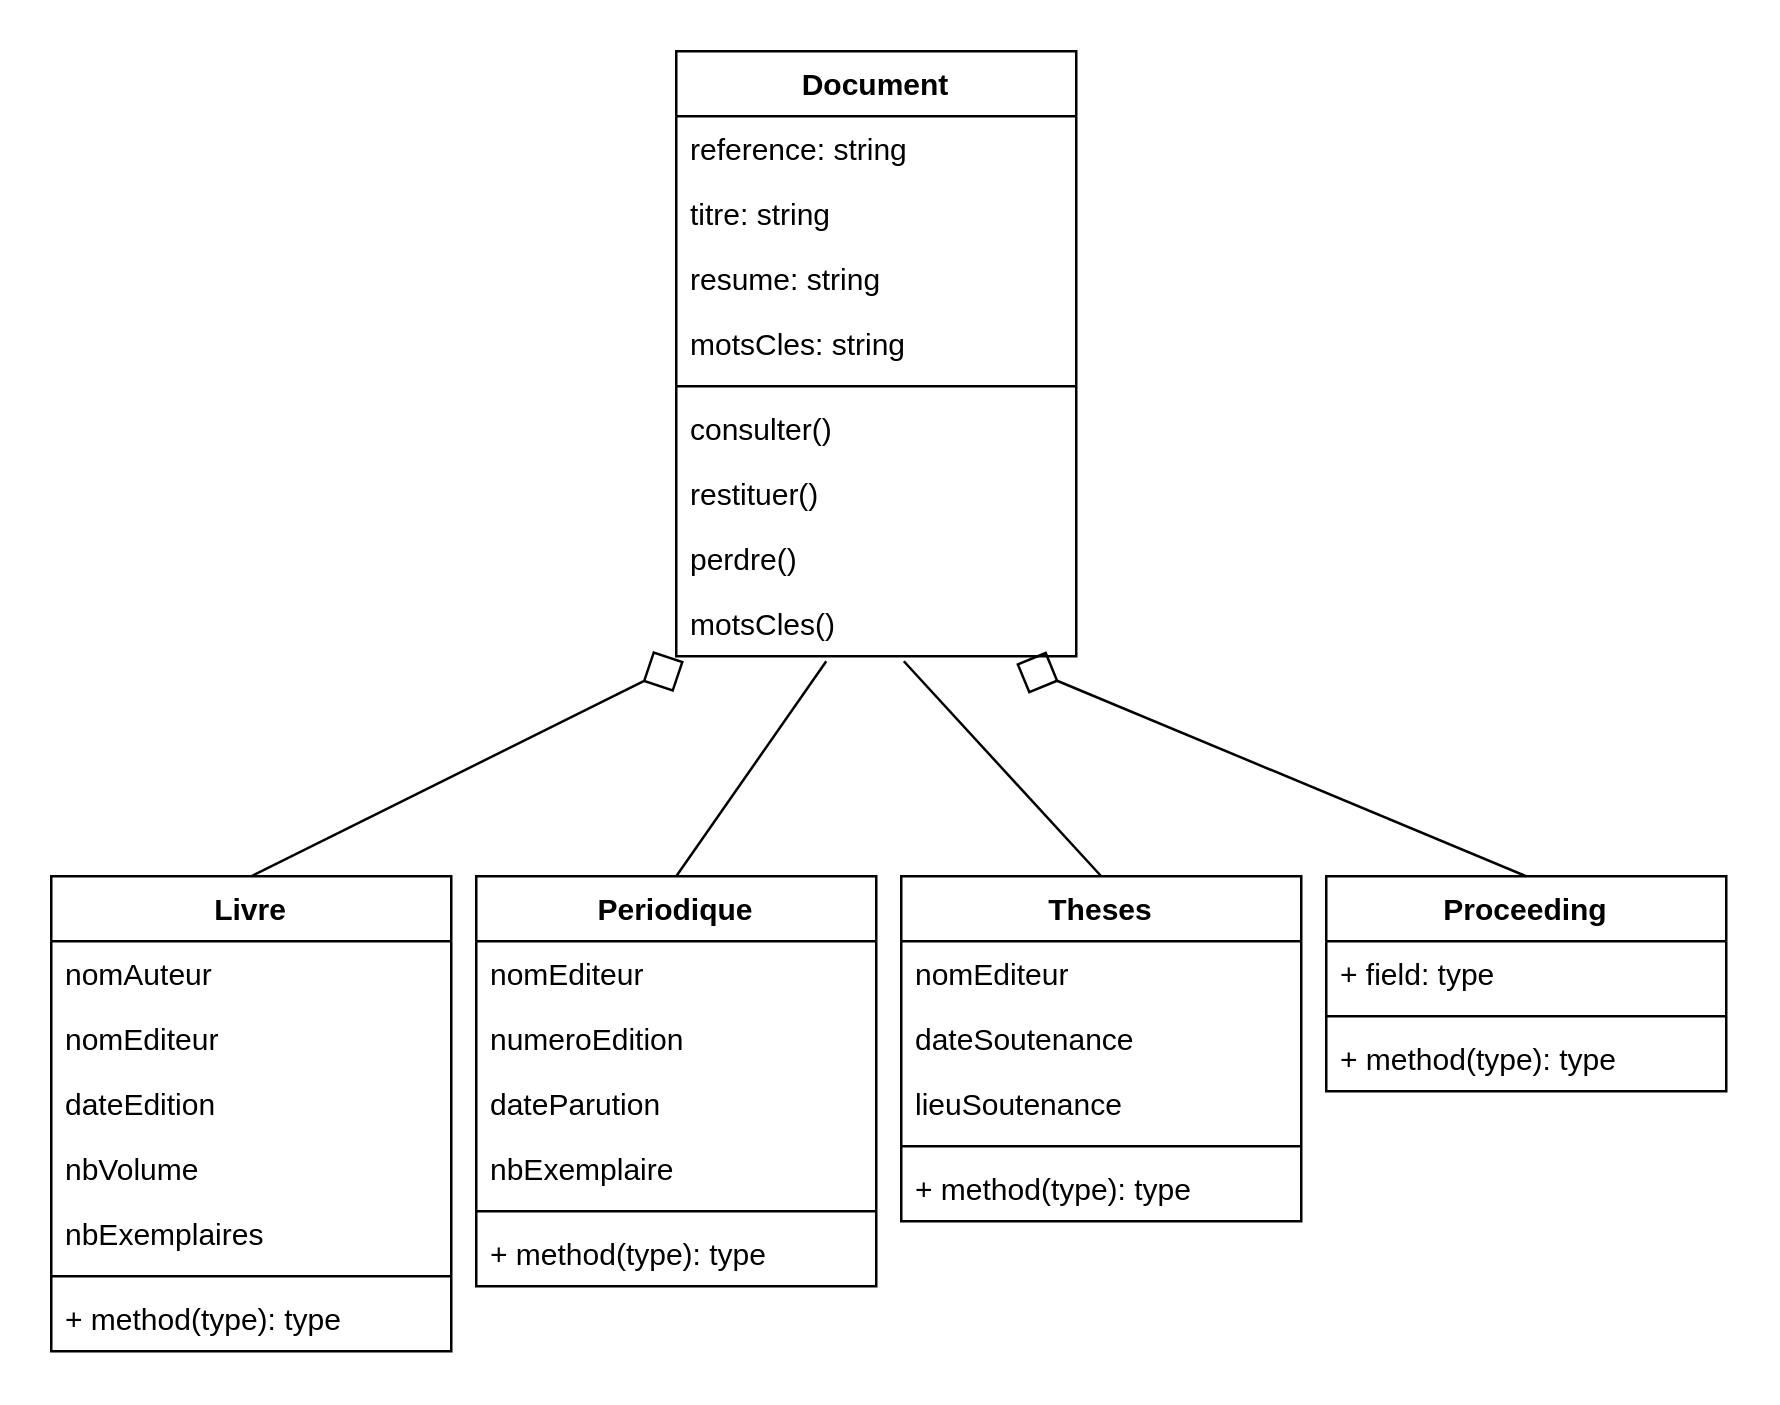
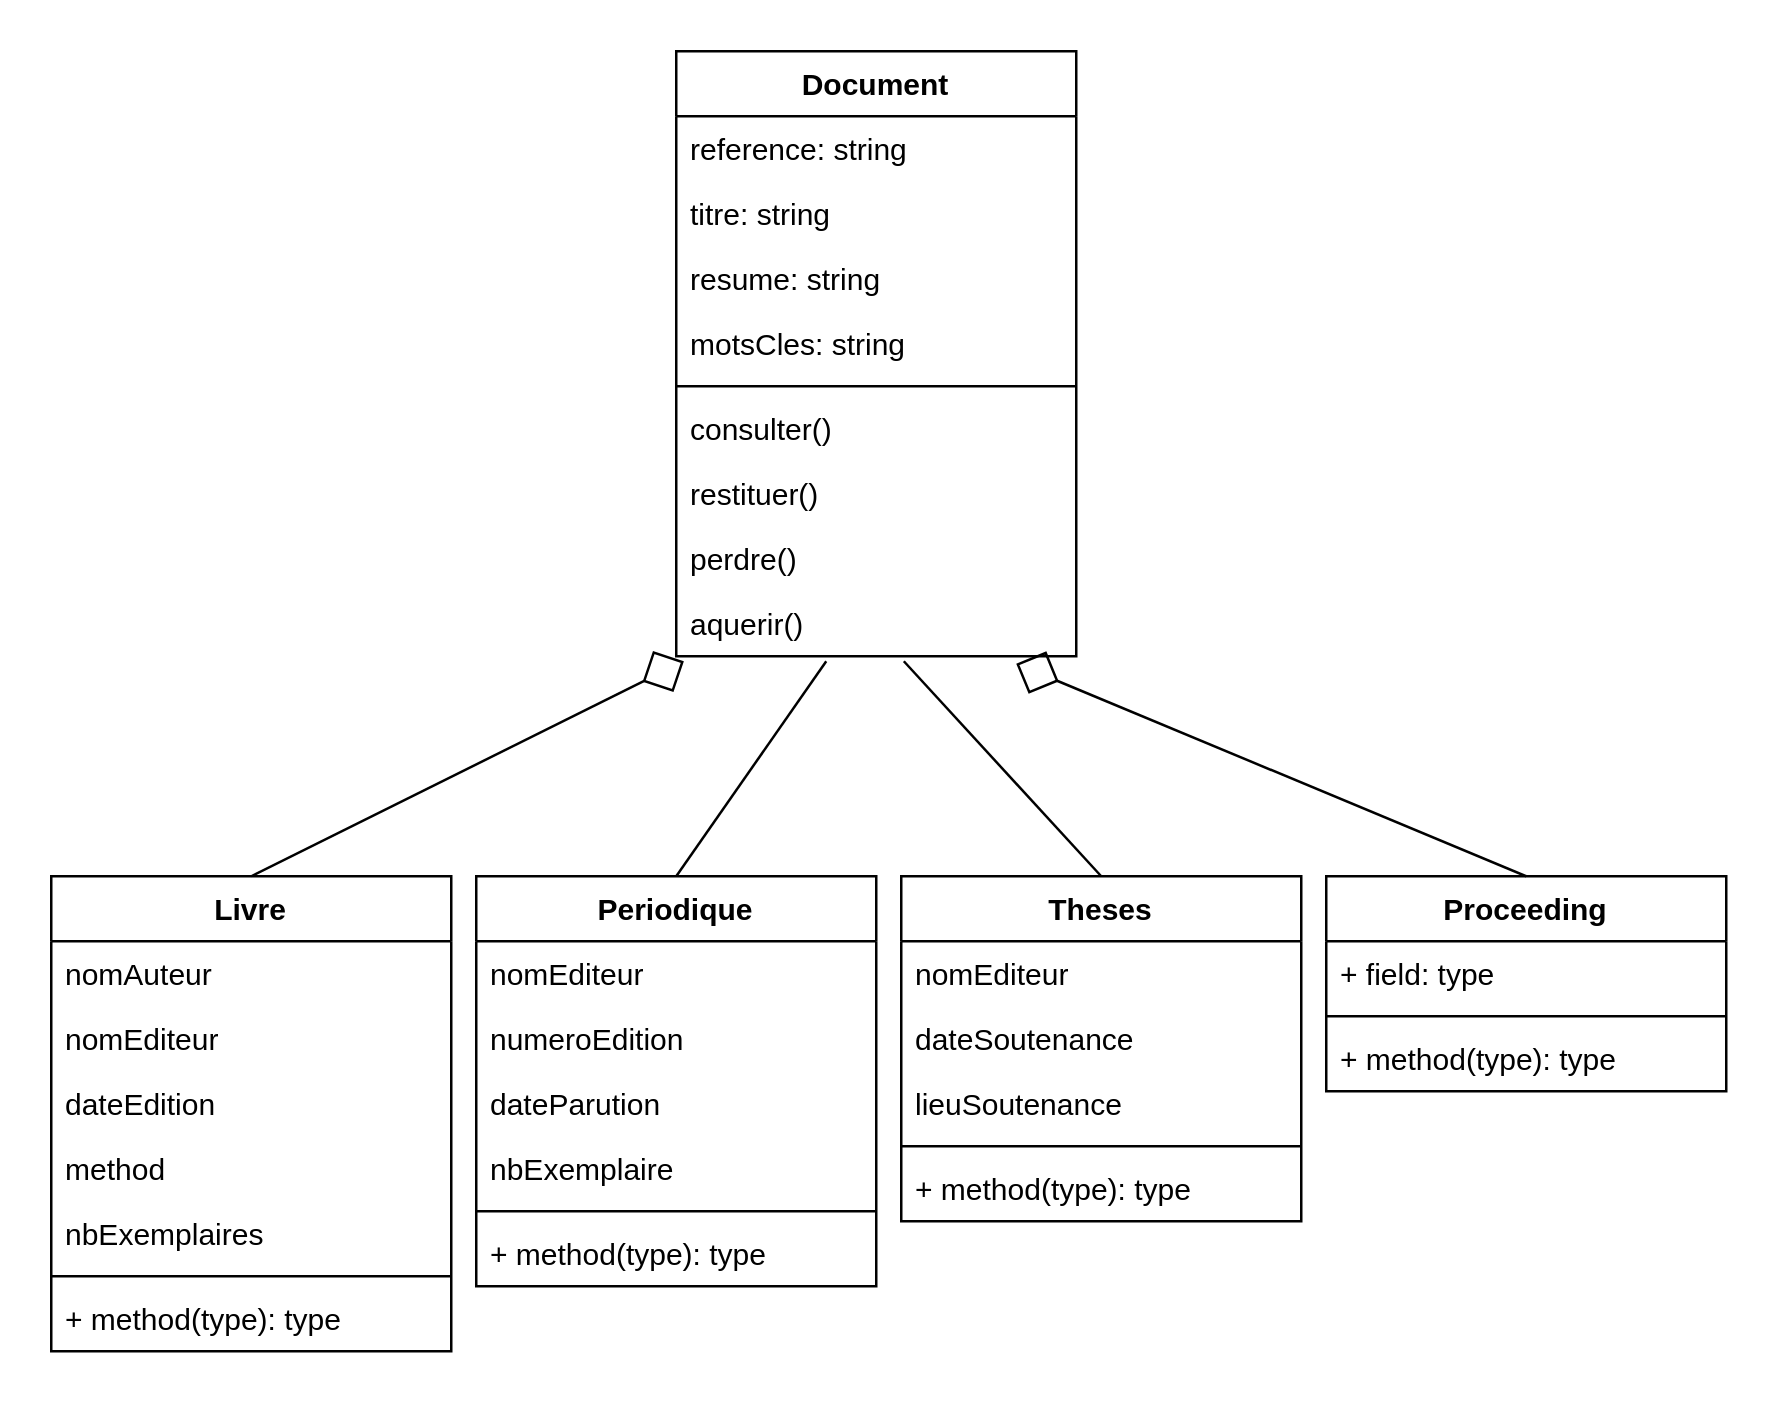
node "motsCles()": label "motsCles()" -> "aquerir()"
node "nbVolume": label "nbVolume" -> "method"
